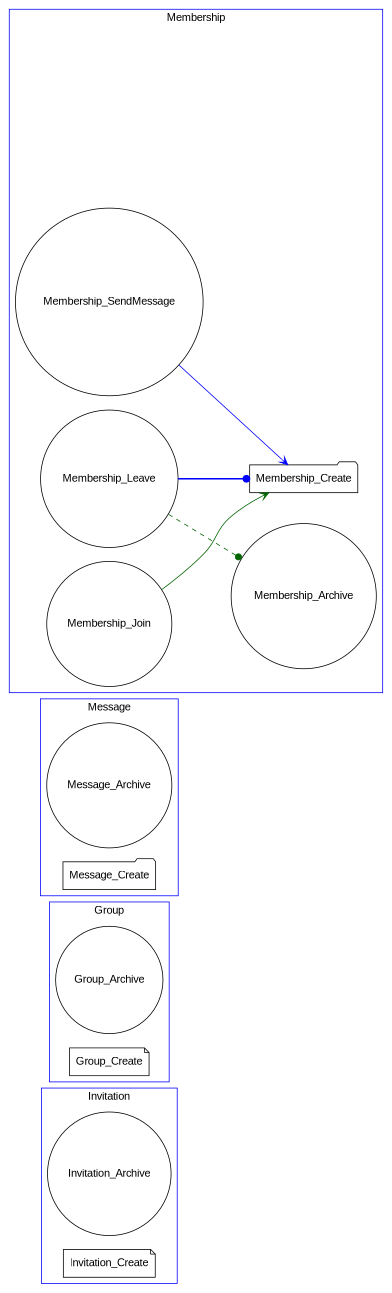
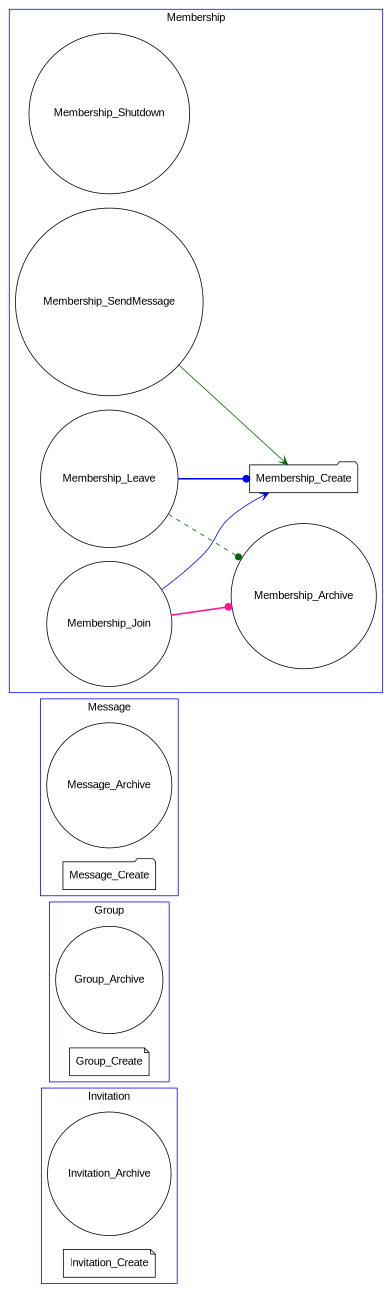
node "Membership_Shutdown": added
edge "Membership_SendMessage" -> "Membership_Create": color blue -> darkgreen
edge "Membership_Join" -> "Membership_Create": color darkgreen -> blue
edge "Membership_Join" -> "Membership_Archive": added
